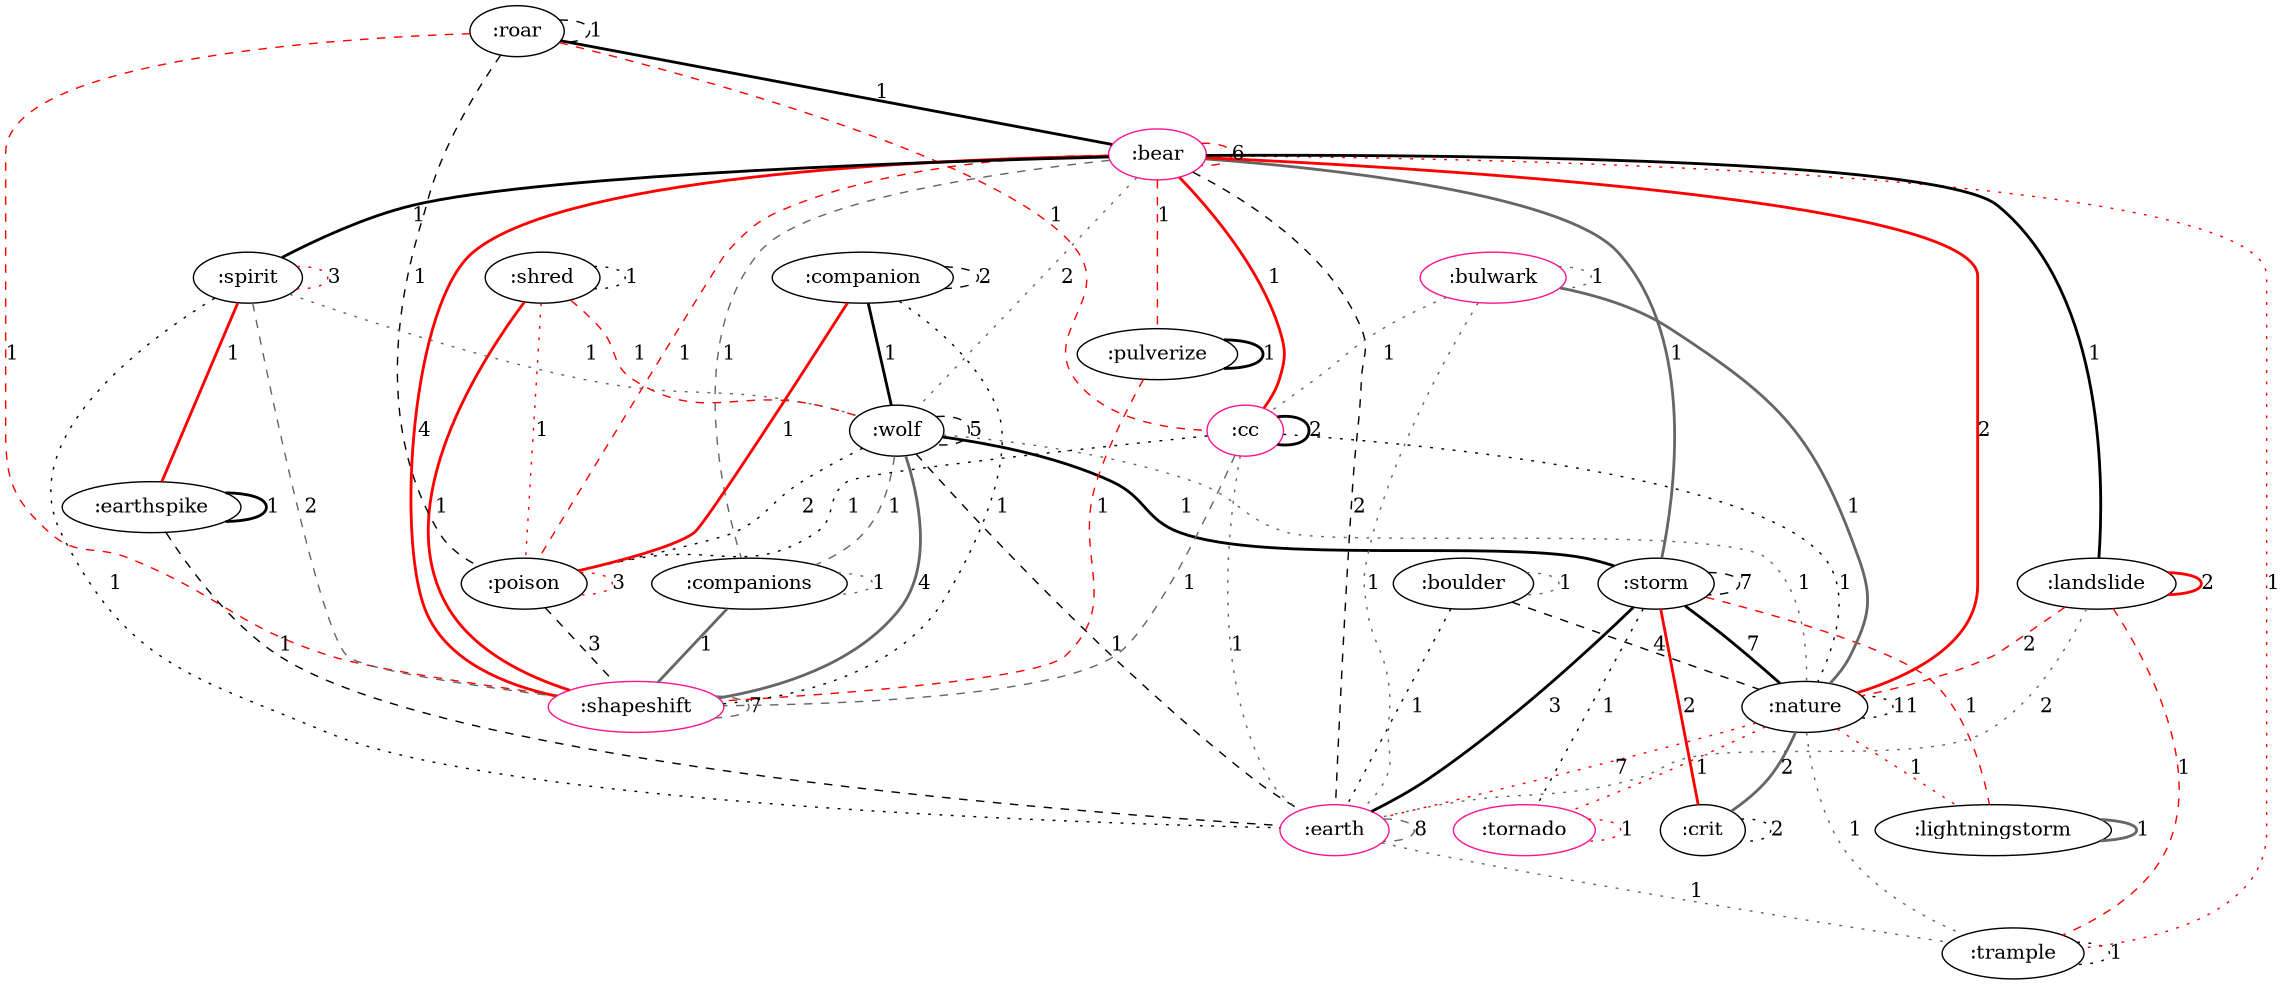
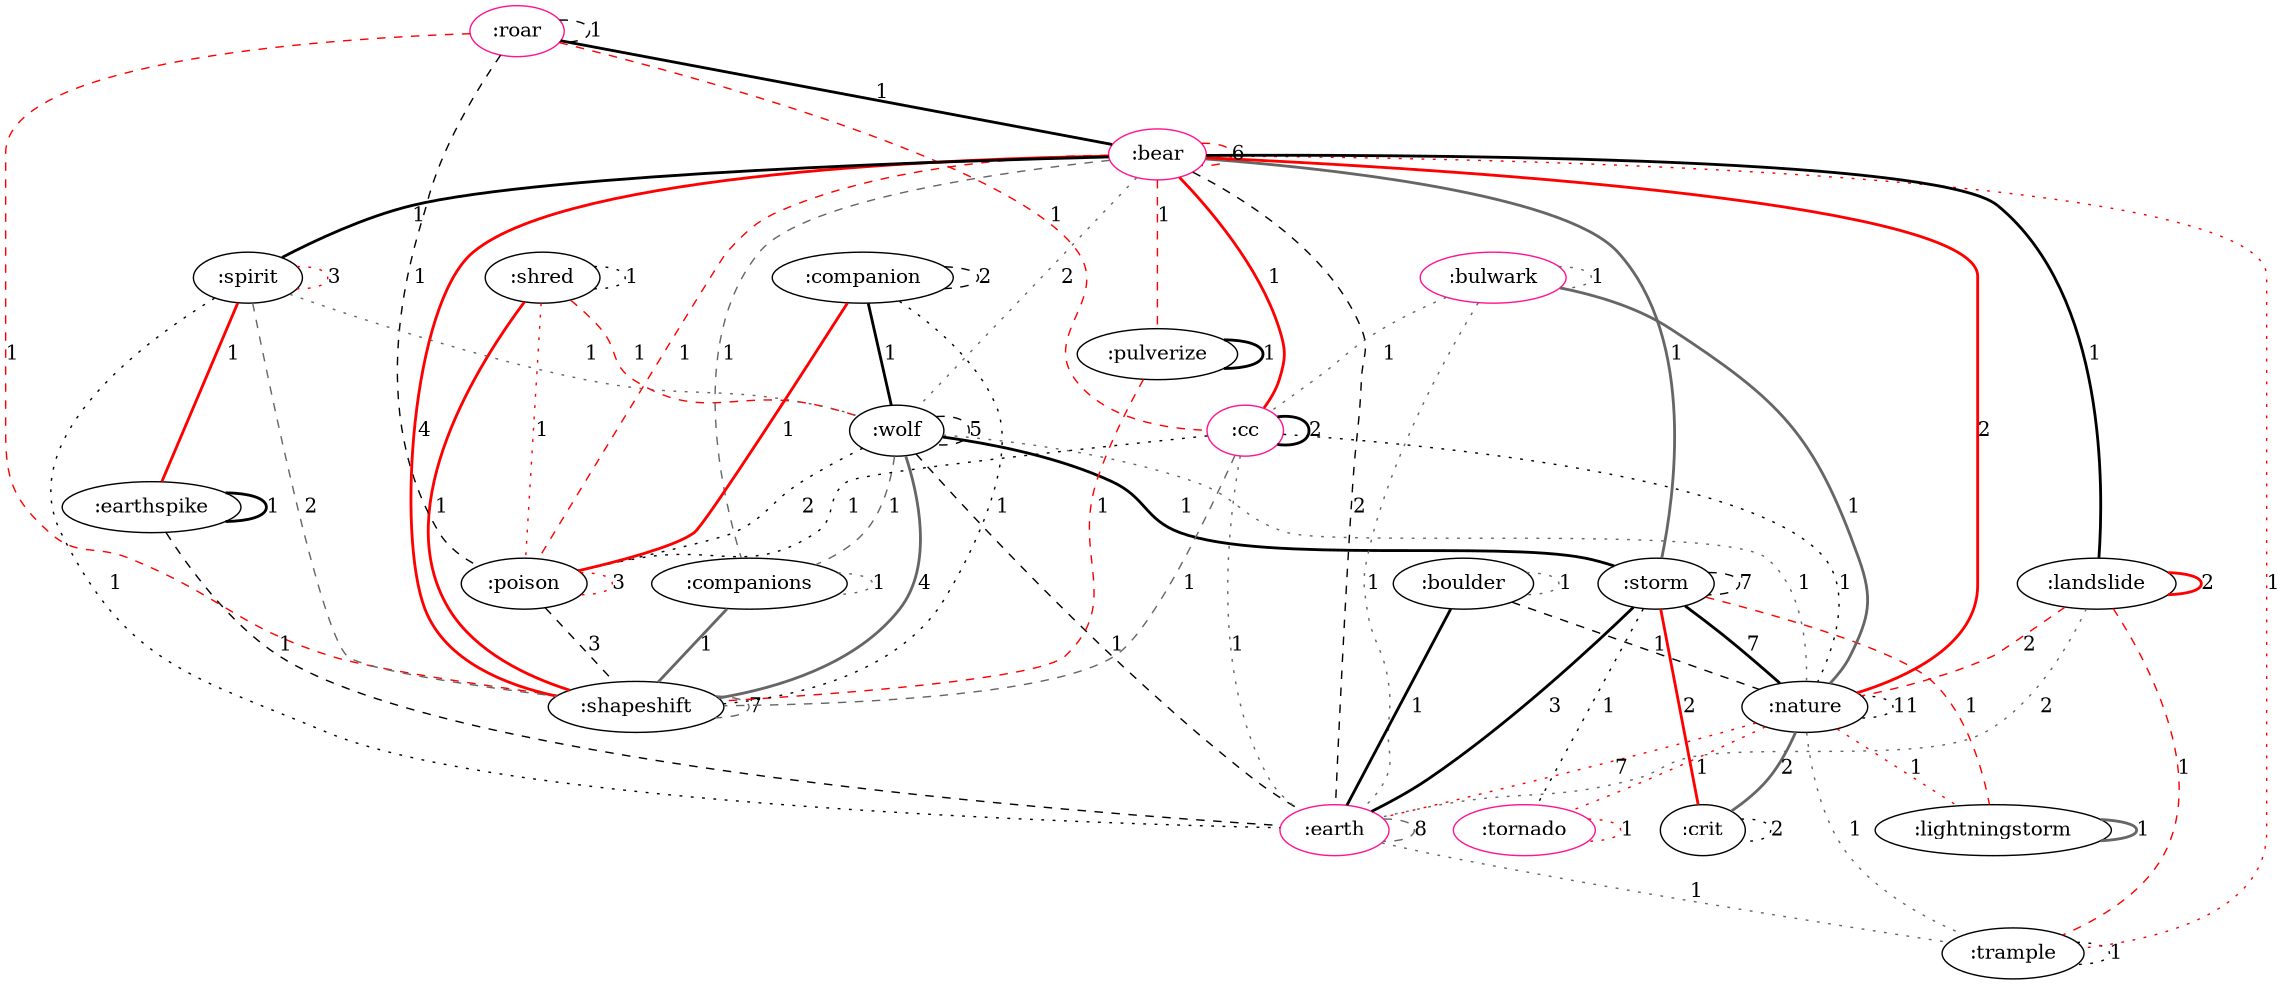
node ":roar": color black -> deeppink
edge ":boulder" -- ":nature": label "4" -> "1"
node ":shapeshift": color deeppink -> black
edge ":boulder" -- ":earth": style dotted -> bold
